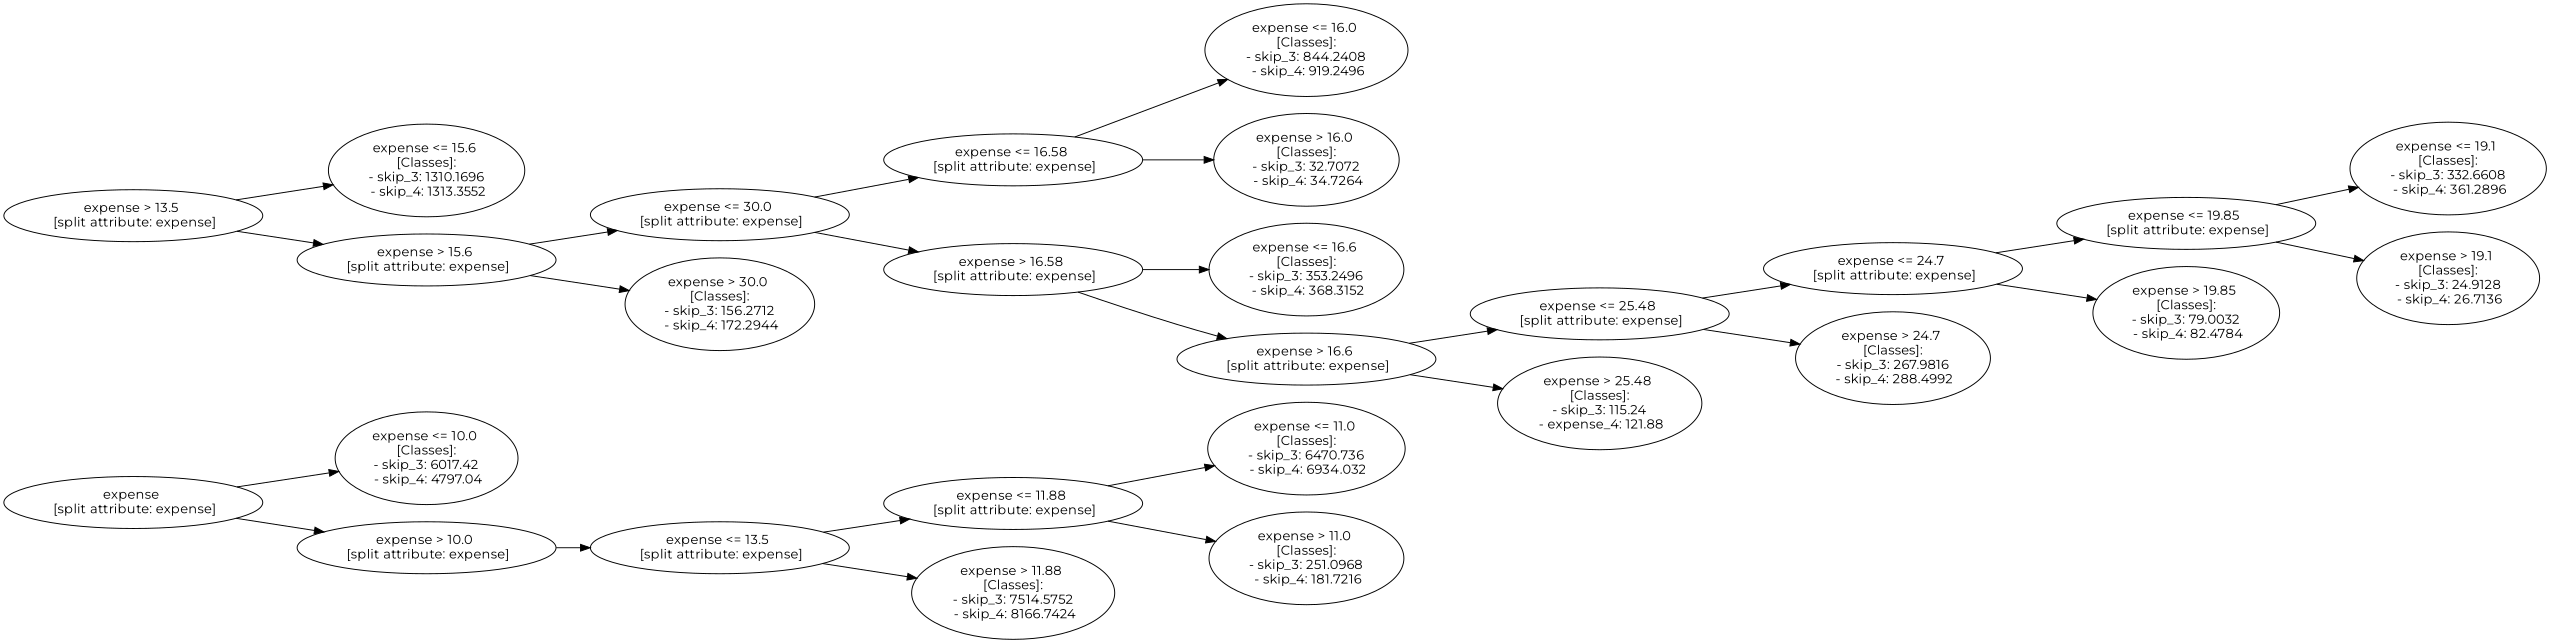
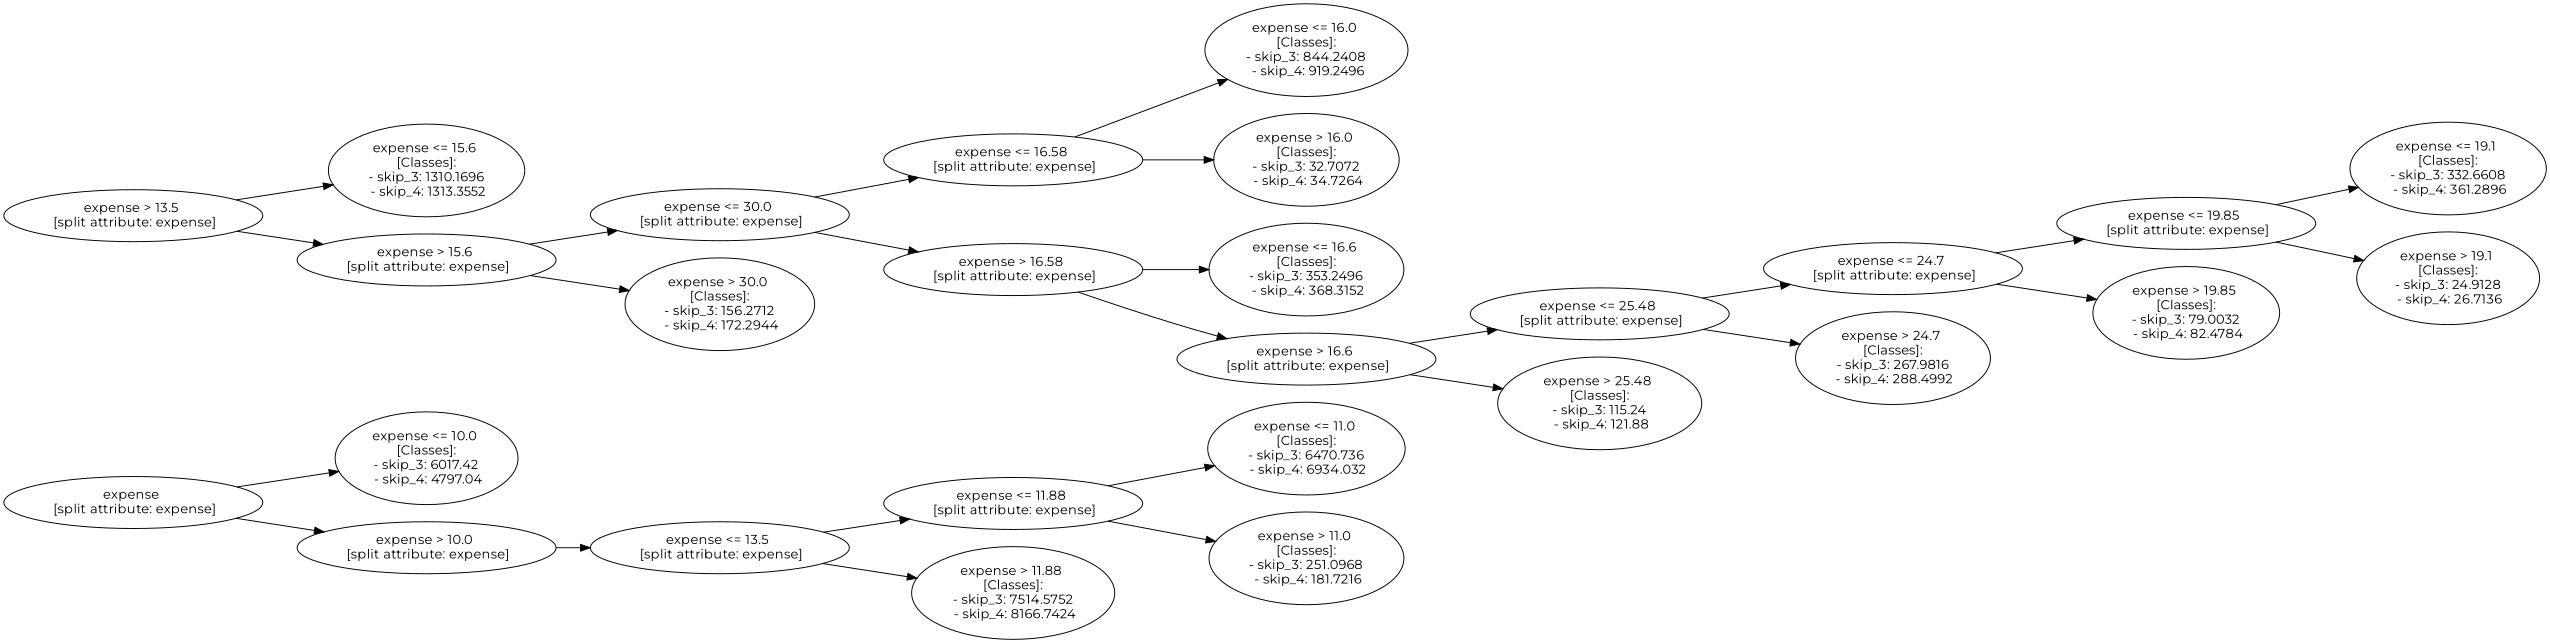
node "expense > 25.48 [Classes]: - skip_3: 115.24 - expense_4: 121.88": label "expense > 25.48 [Classes]: - skip_3: 115.24 - expense_4: 121.88" -> "expense > 25.48 [Classes]: - skip_3: 115.24 - skip_4: 121.88"
